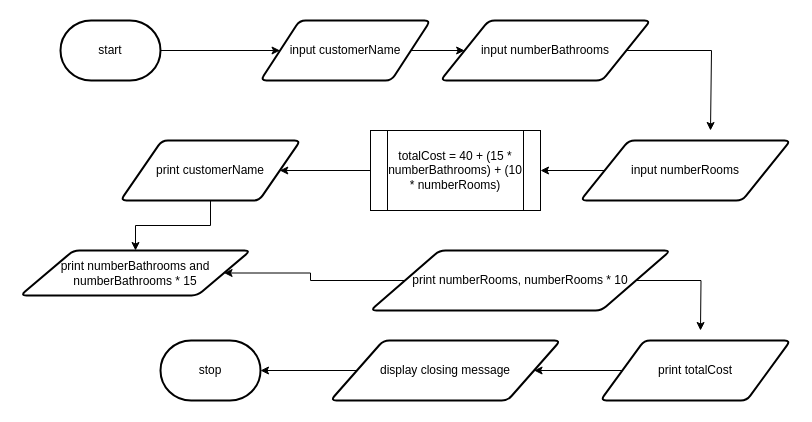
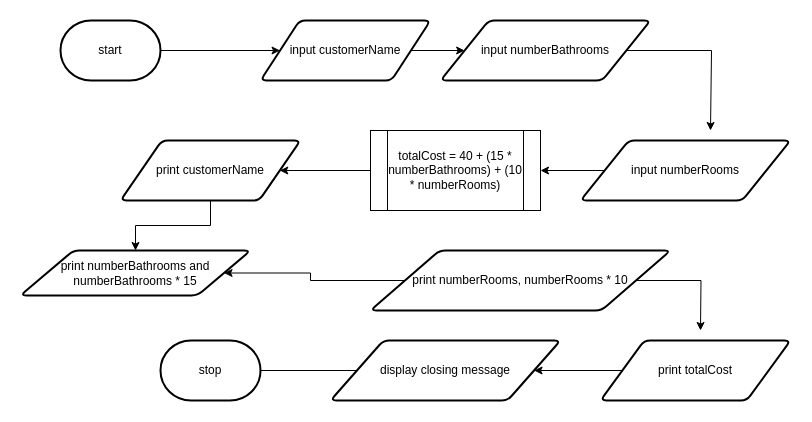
edge "display closing message" -> "stop": arrowhead classic -> none
